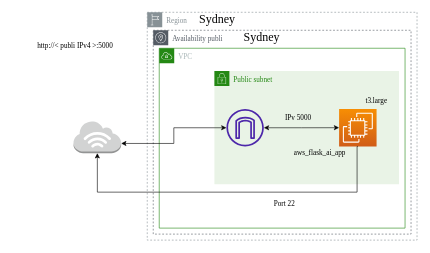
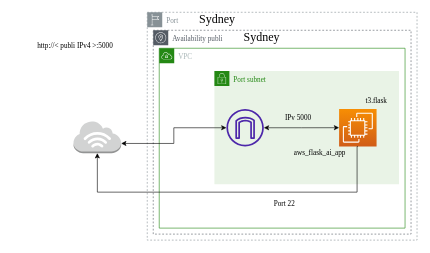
node "Region": label "Region" -> "Port"
node "Public subnet": label "Public subnet" -> "Port subnet"
node "t3.large": label "t3.large" -> "t3.flask"
